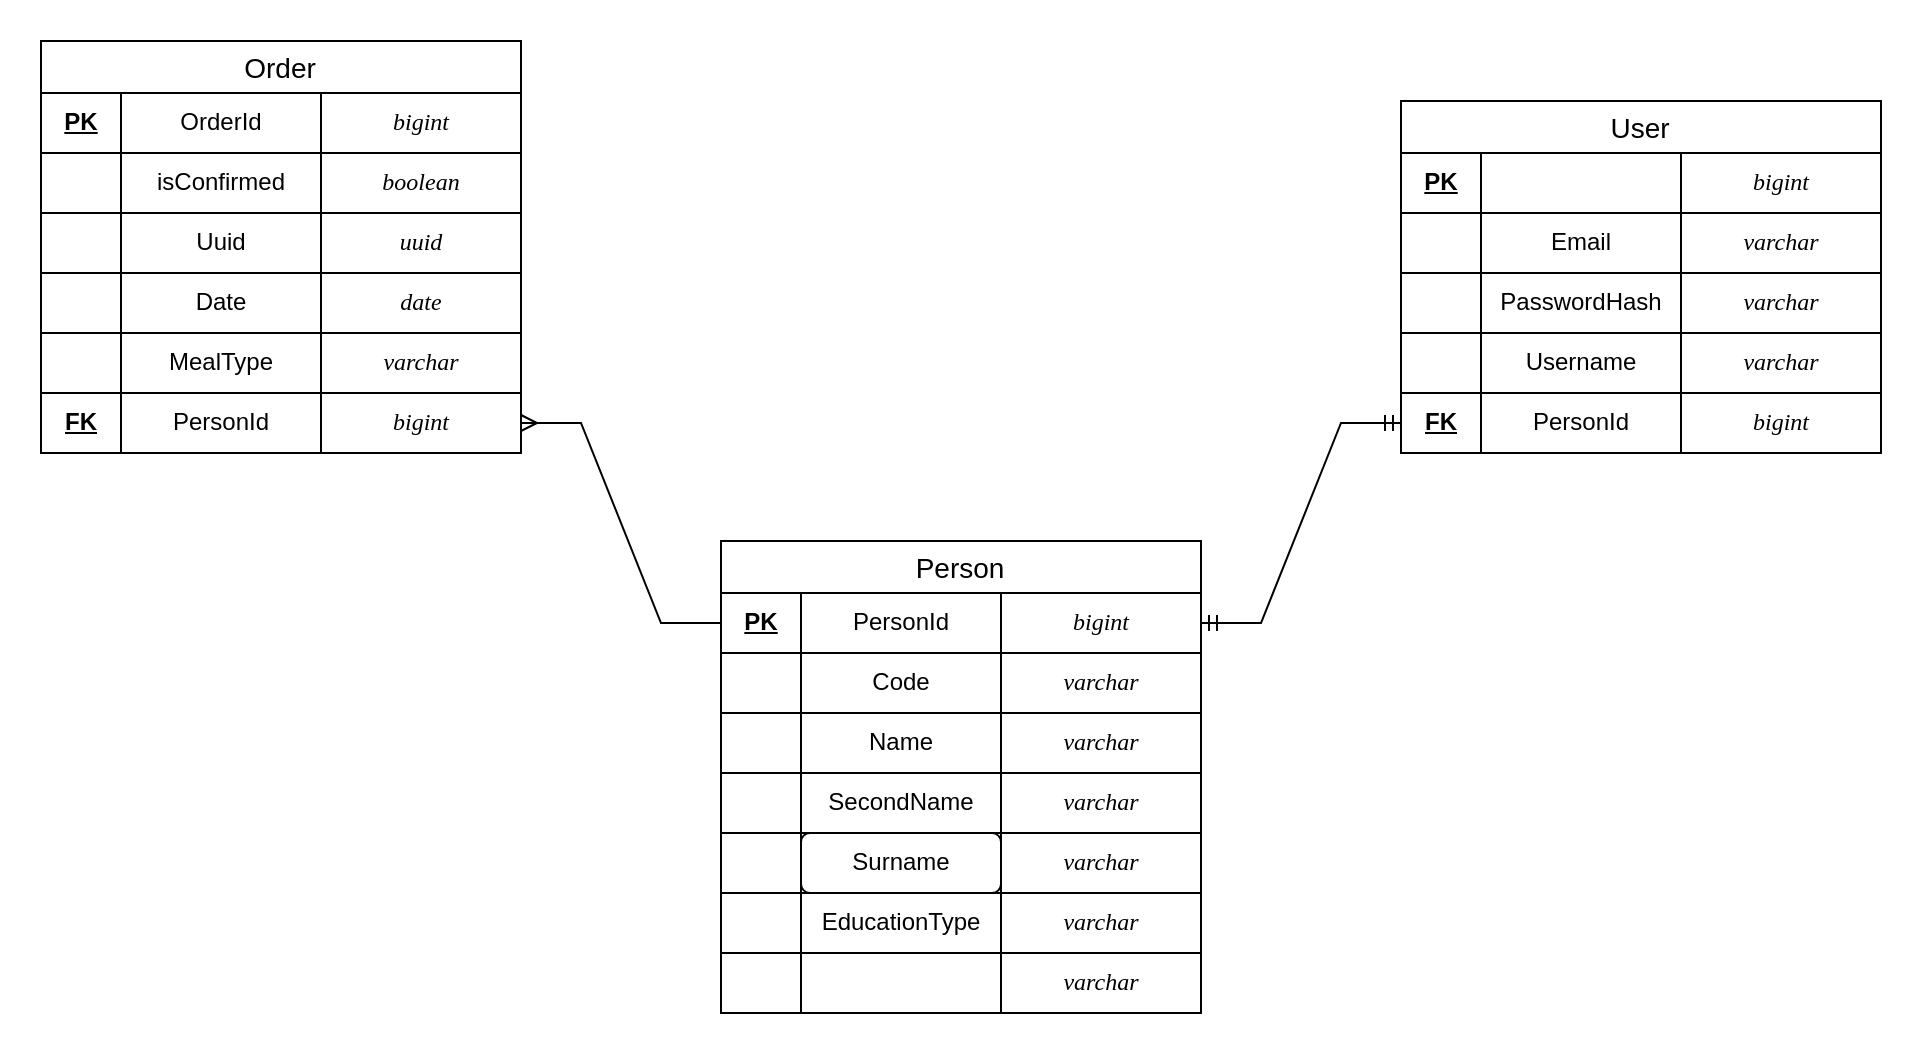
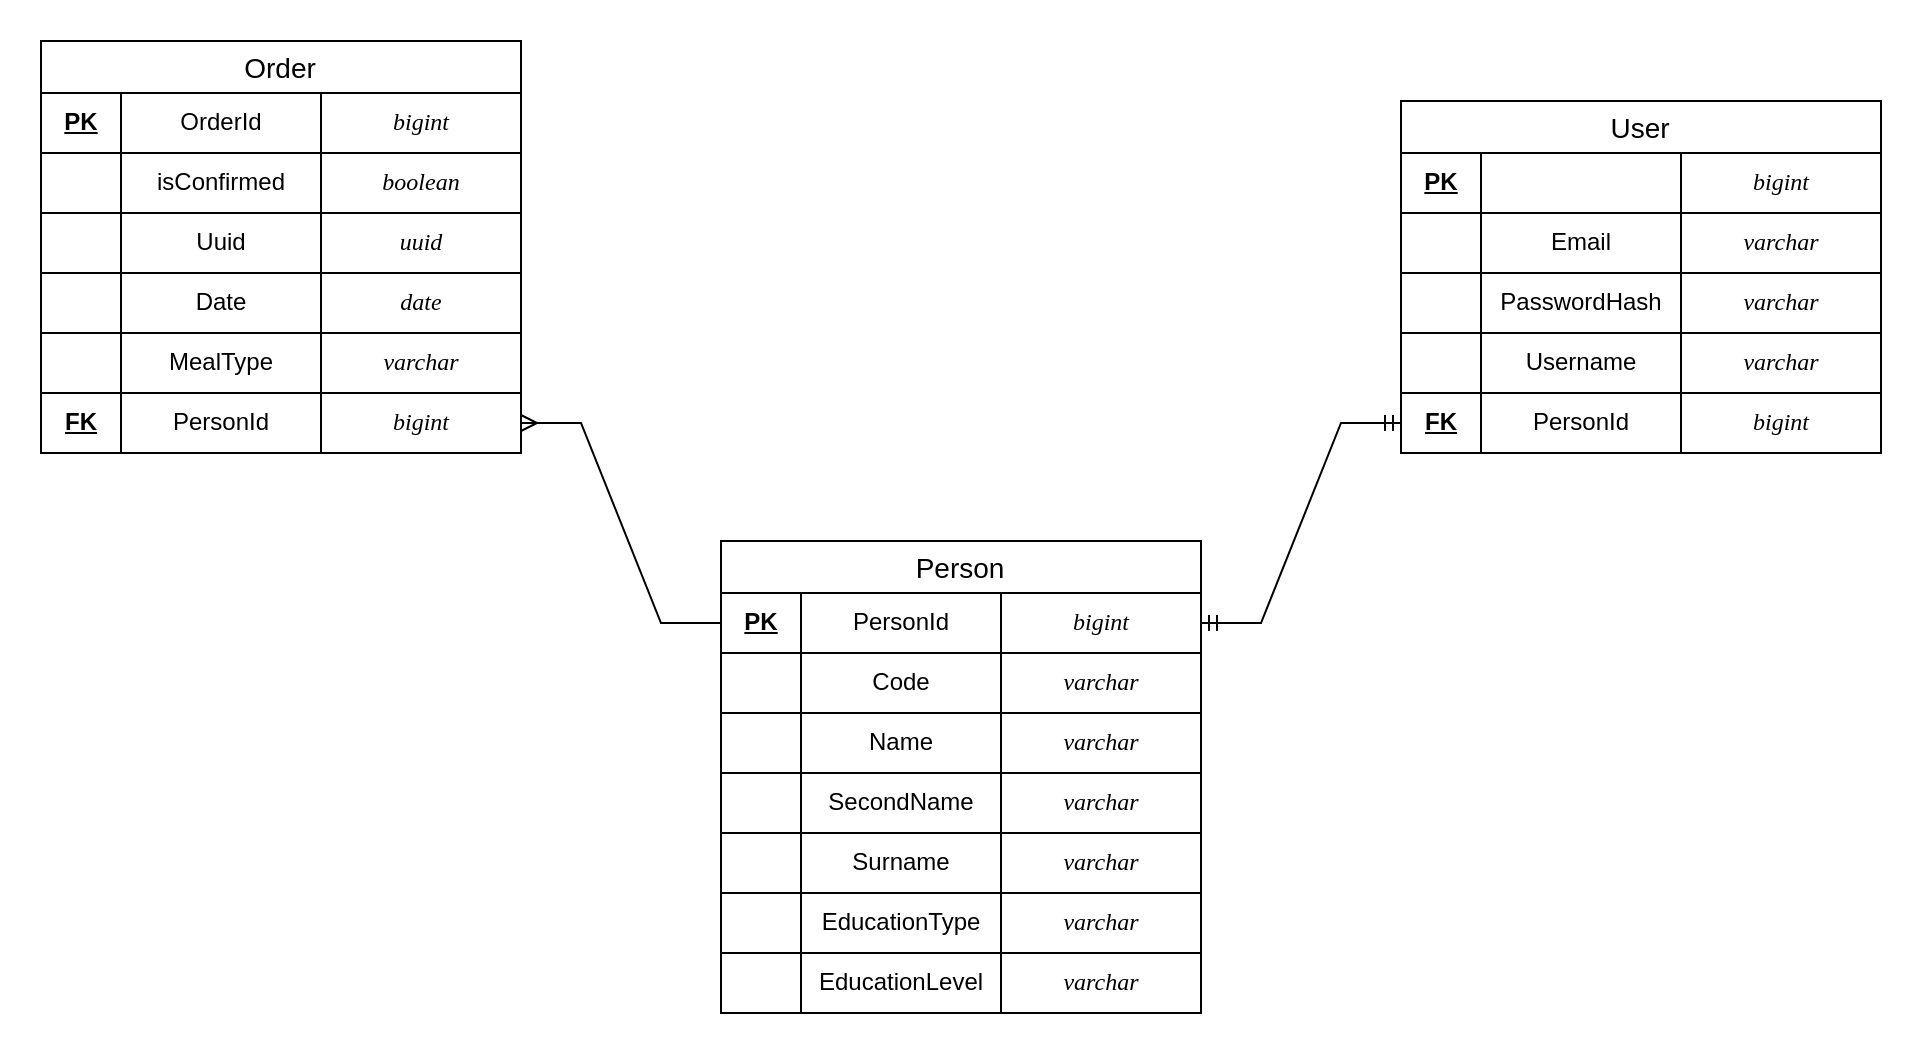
node "Surname": shape rounded rectangle -> rectangle
node "EducationLevel": added
